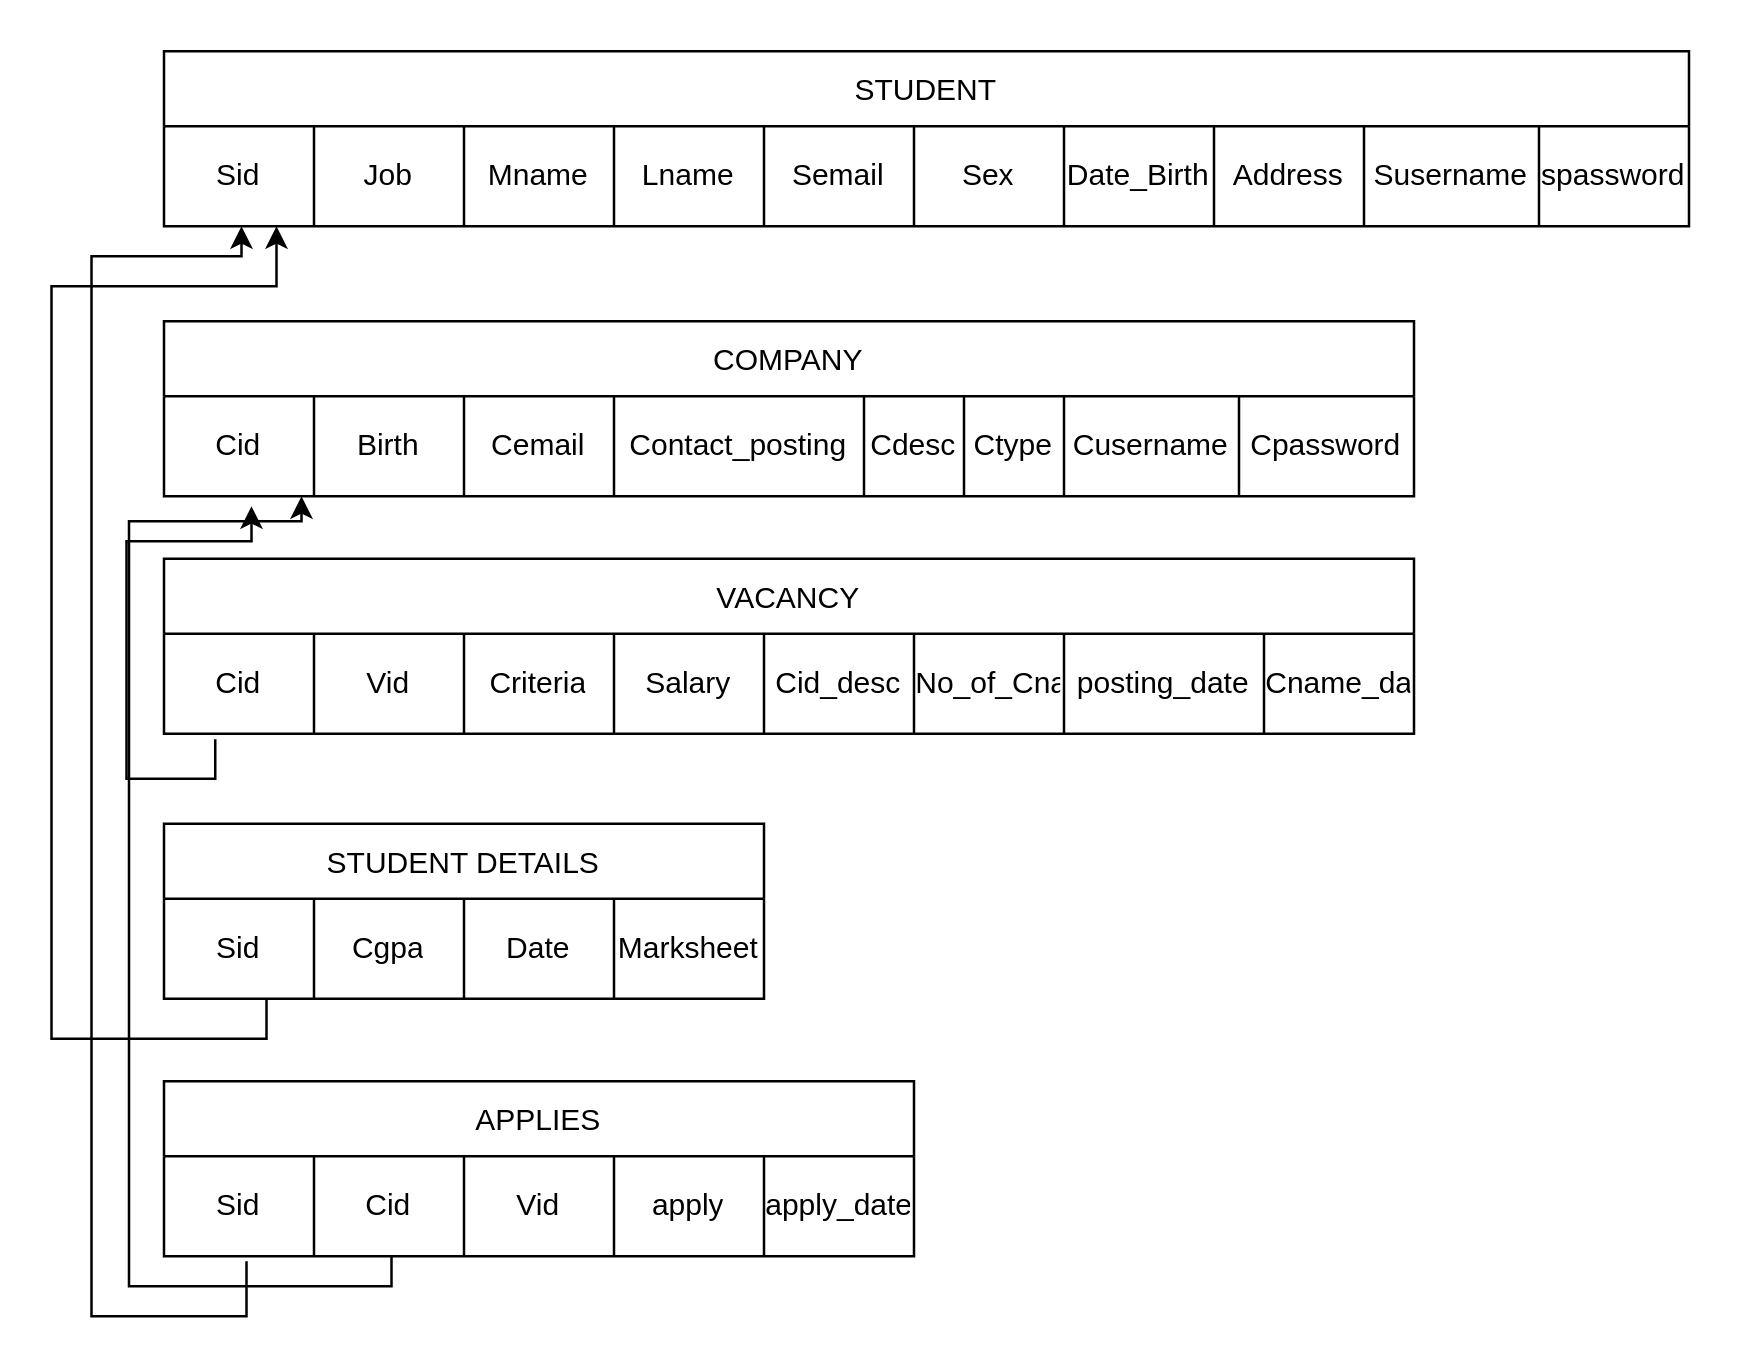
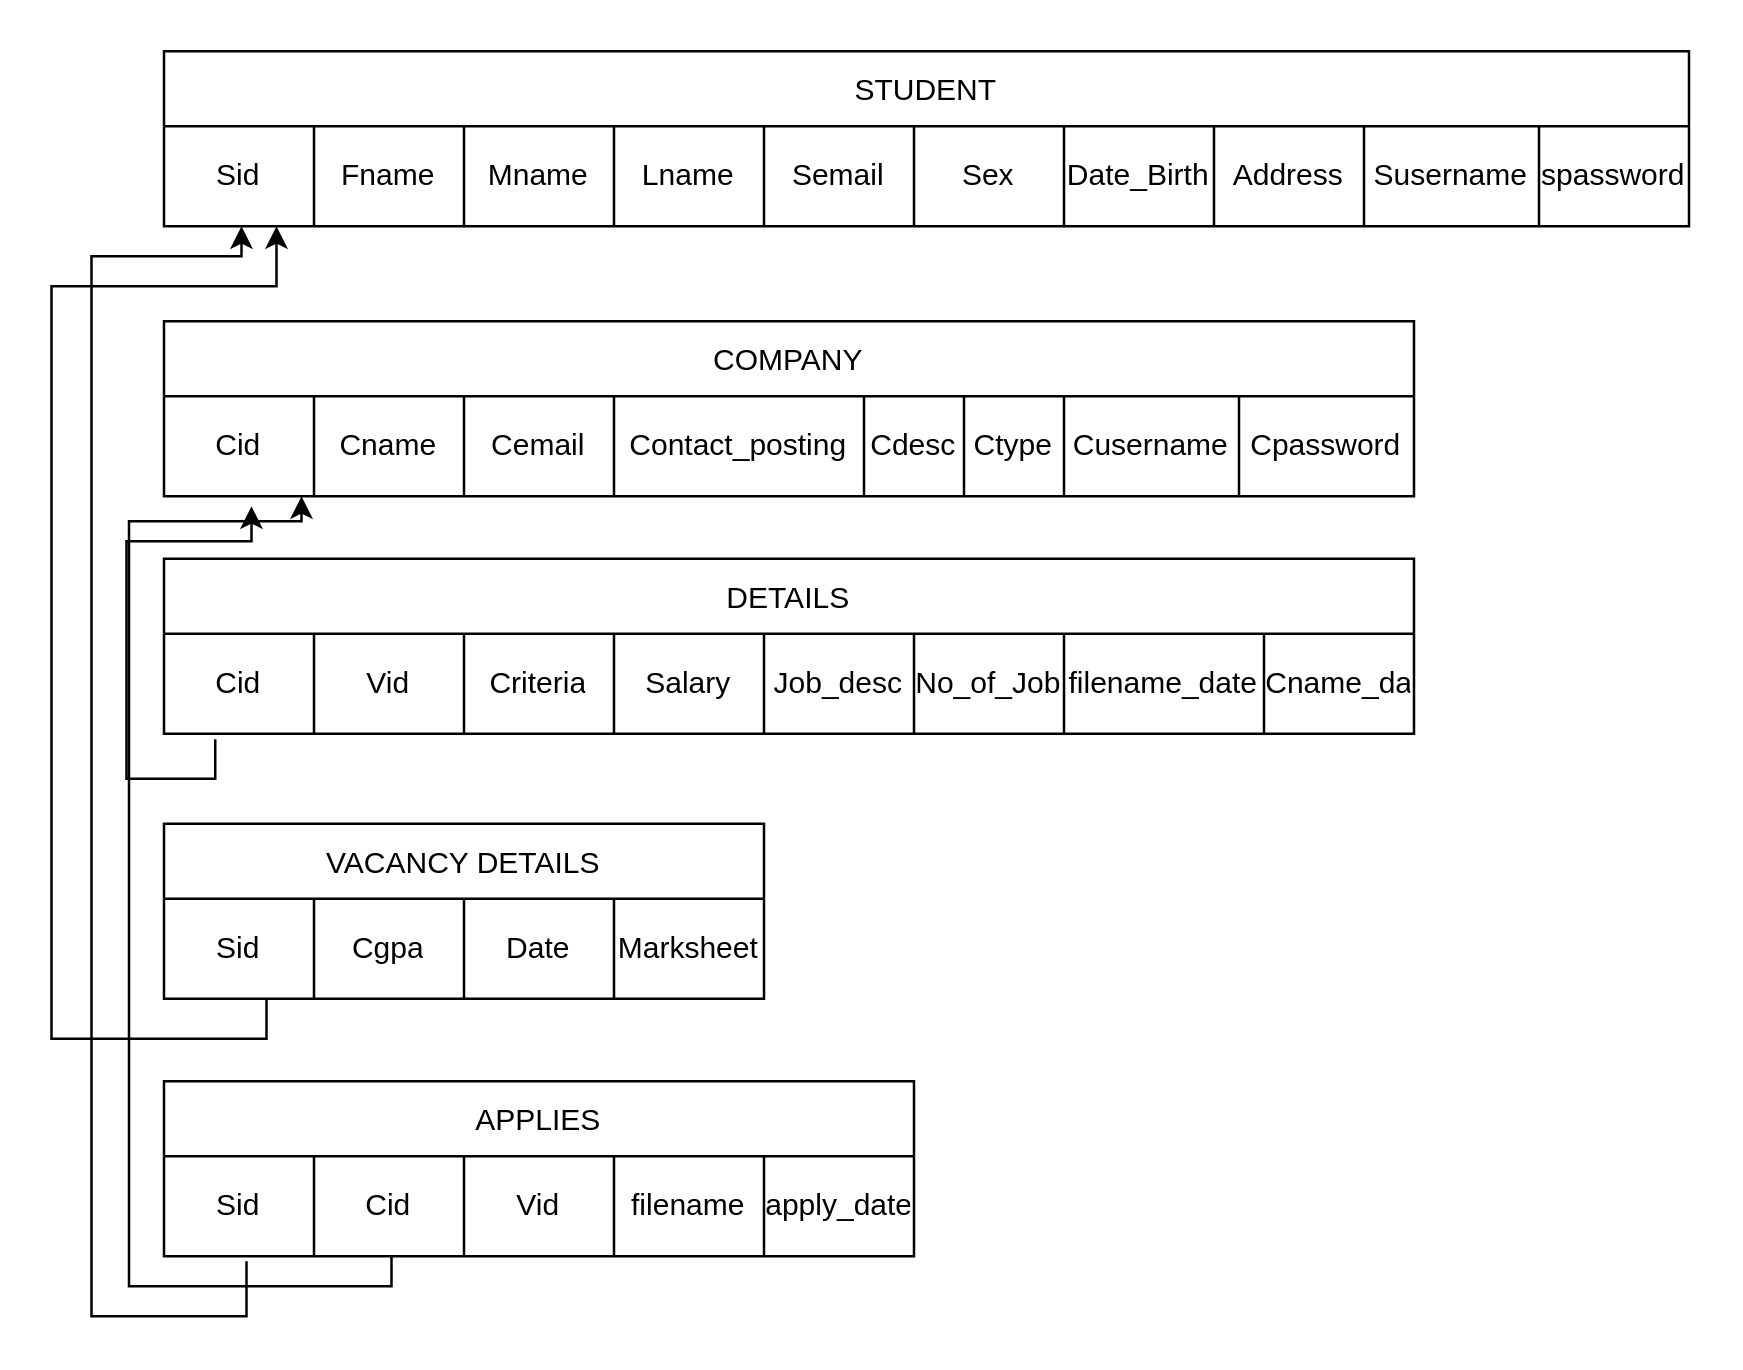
node "Job": label "Job" -> "Fname"
node "Birth": label "Birth" -> "Cname"
node "VACANCY": label "VACANCY" -> "DETAILS"
node "Cid_desc": label "Cid_desc" -> "Job_desc"
node "No_of_Cname": label "No_of_Cname" -> "No_of_Job"
node "posting_date": label "posting_date" -> "filename_date"
node "STUDENT DETAILS": label "STUDENT DETAILS" -> "VACANCY DETAILS"
node "apply": label "apply" -> "filename"
